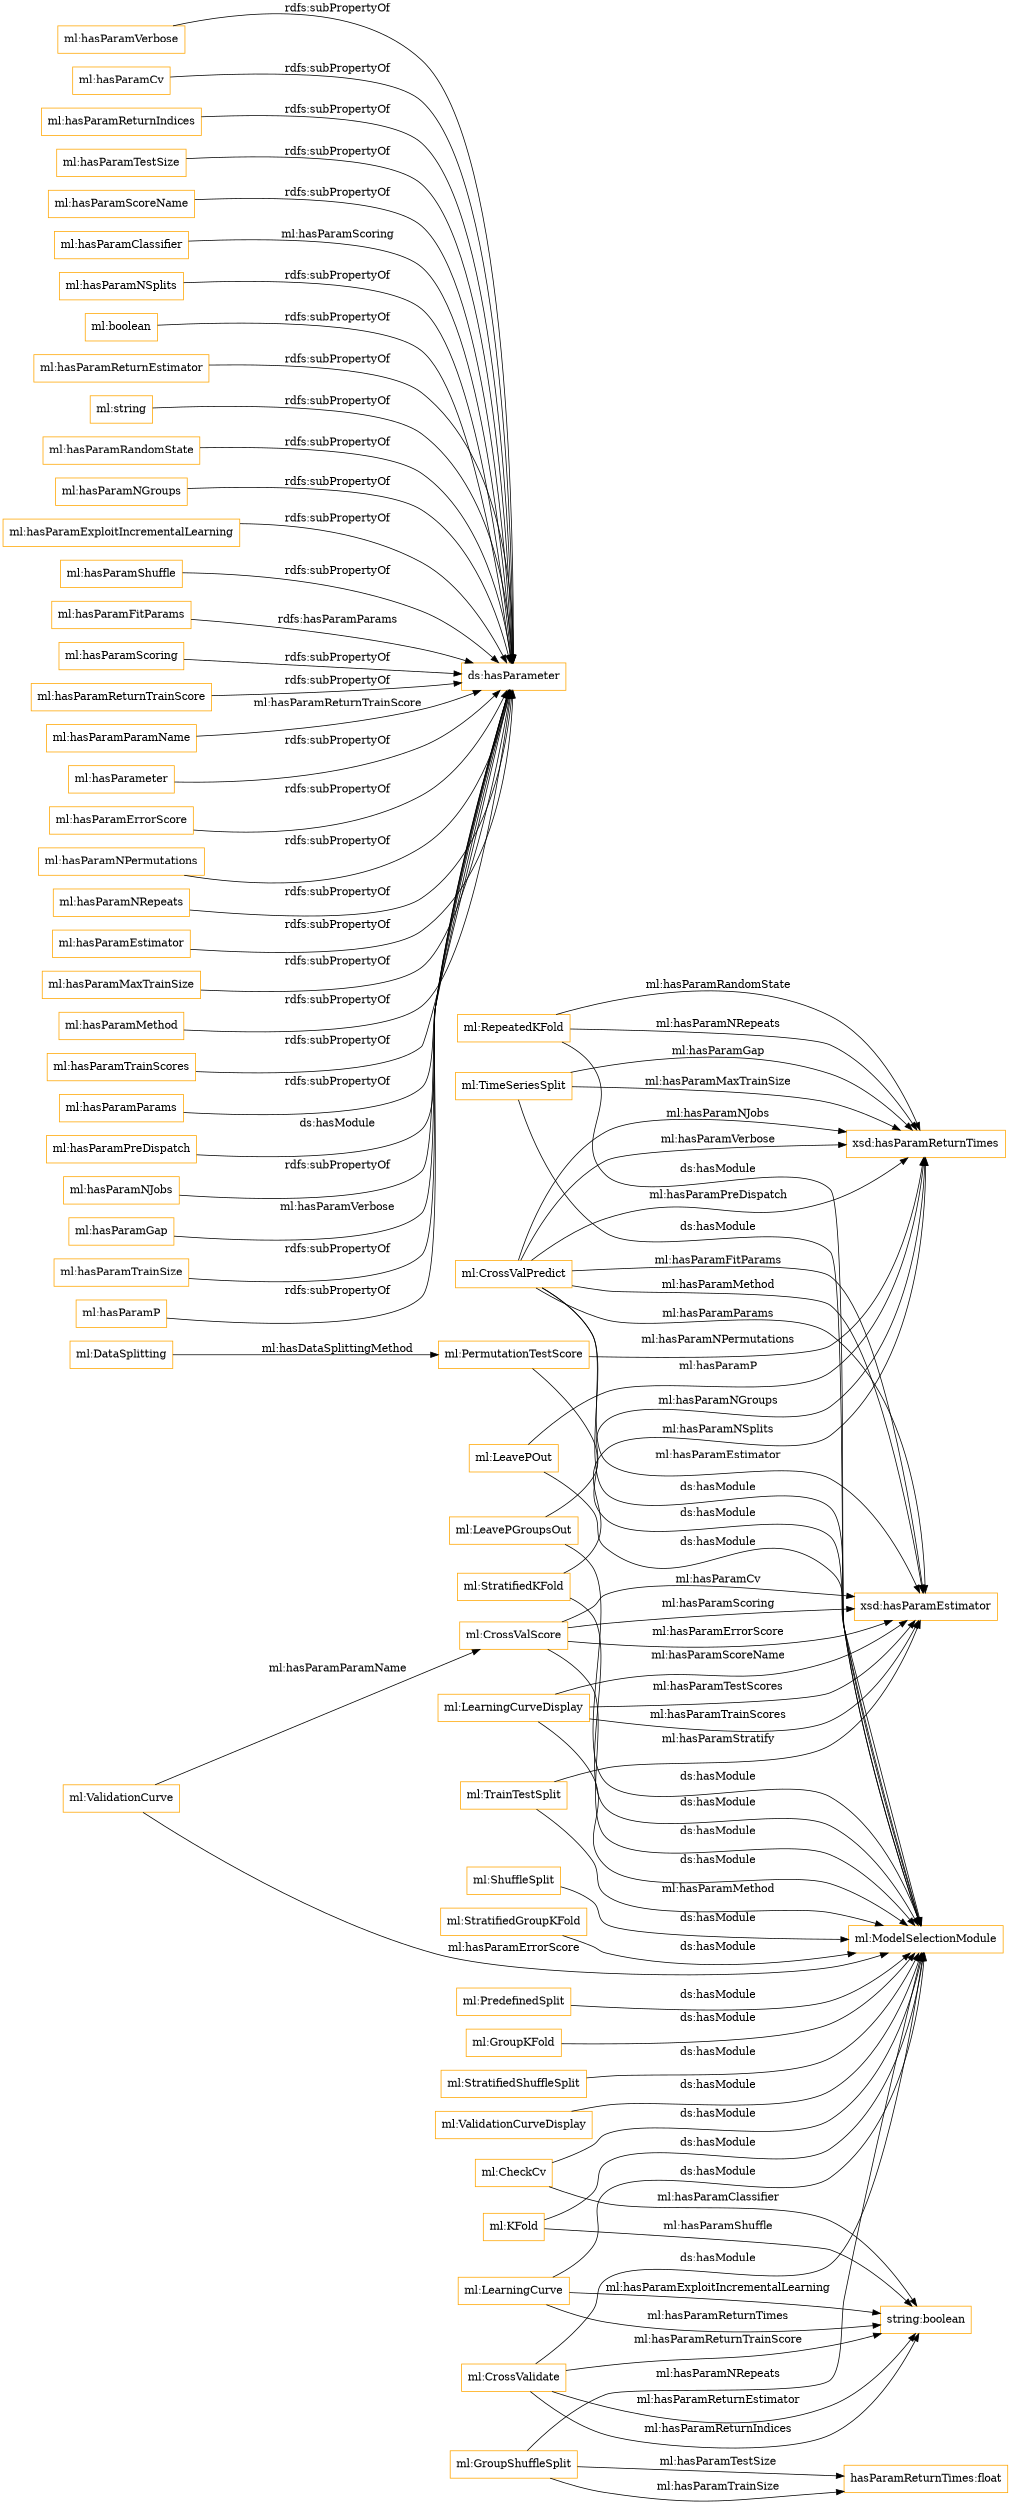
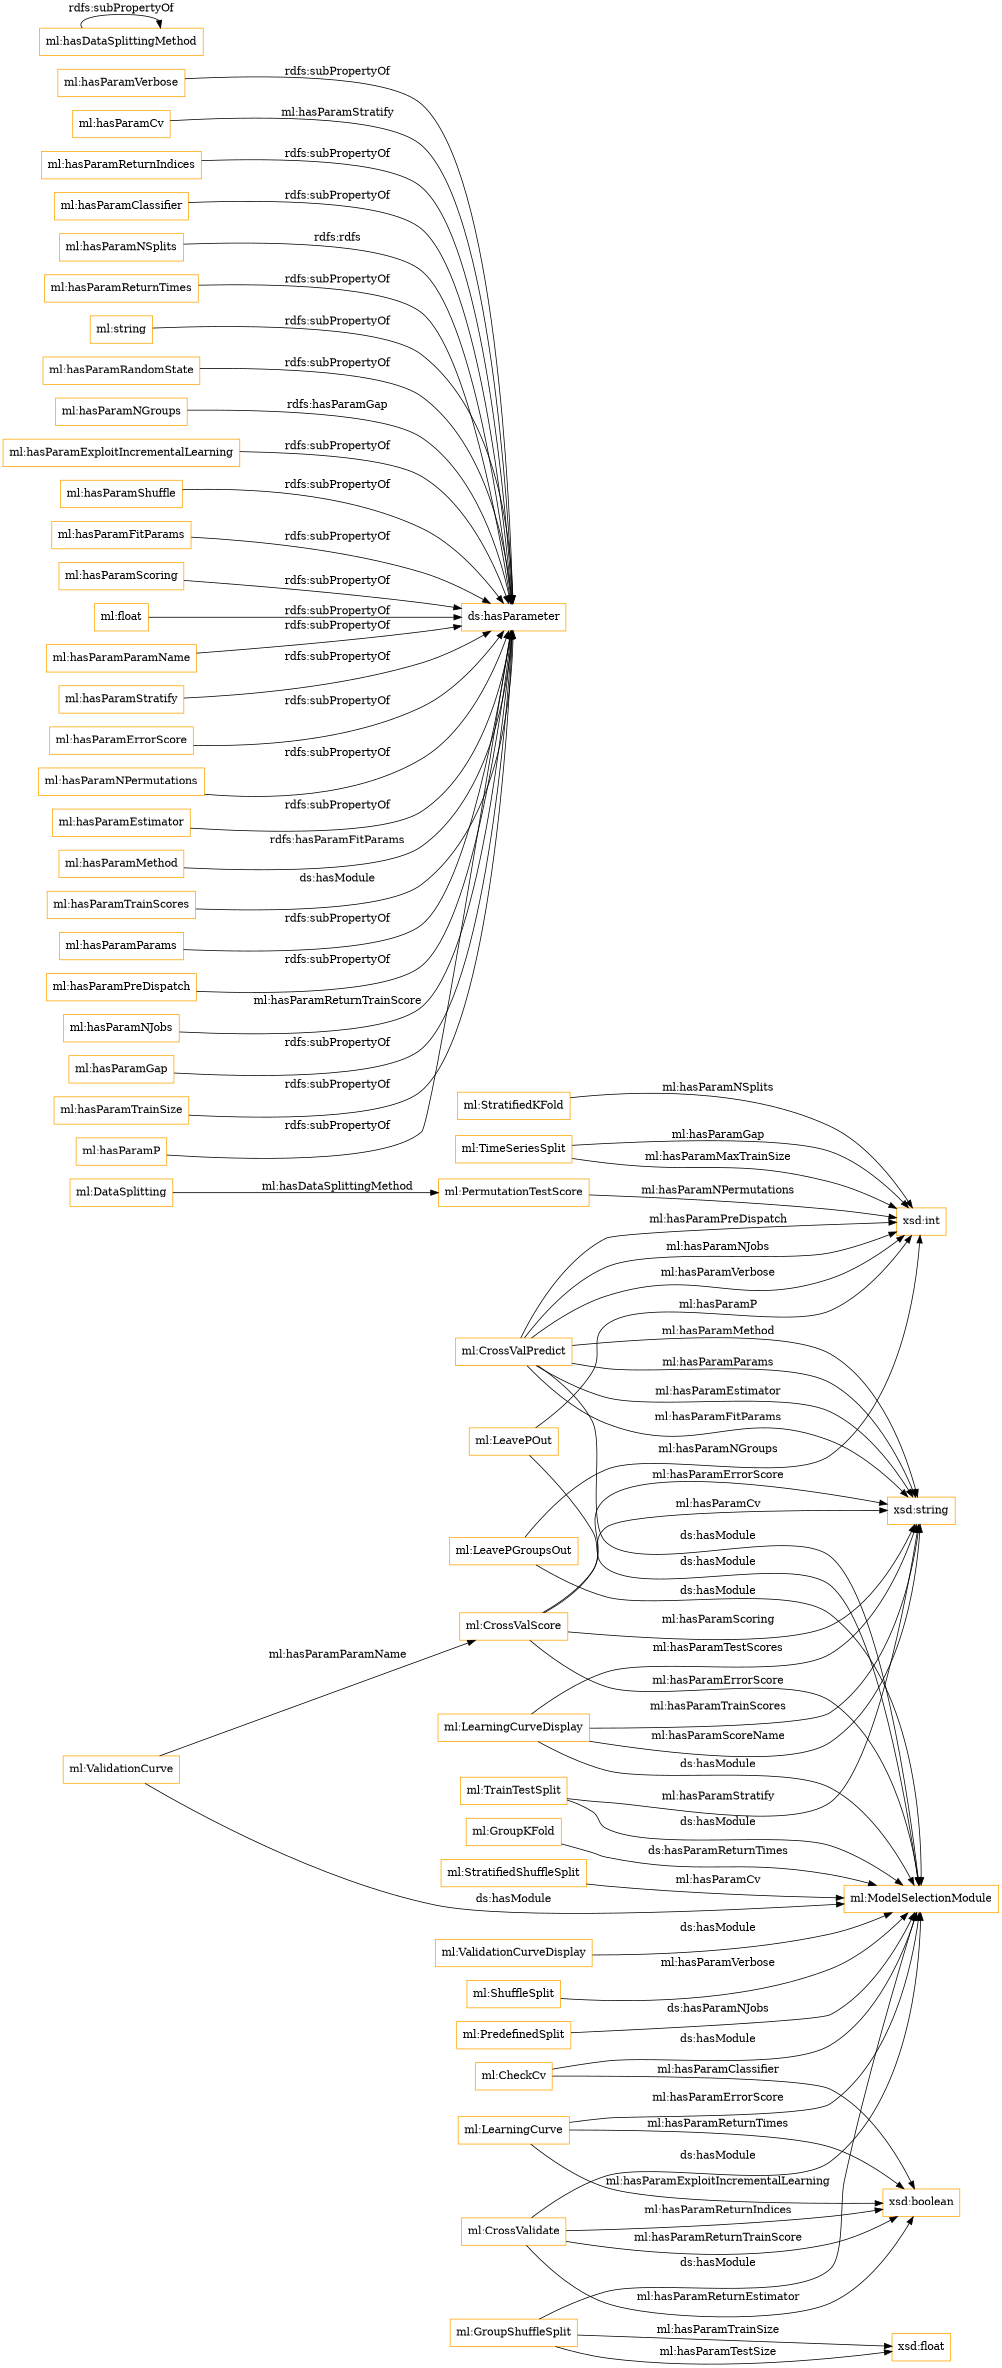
node "ml:hasDataSplittingMethod": added
edge "ml:hasParamCv" -> "ds:hasParameter": label "rdfs:subPropertyOf" -> "ml:hasParamStratify"
node "ml:hasParamTestSize": removed
node "ml:hasParamScoreName": removed
edge "ml:hasParamClassifier" -> "ds:hasParameter": label "ml:hasParamScoring" -> "rdfs:subPropertyOf"
edge "ml:hasParamNSplits" -> "ds:hasParameter": label "rdfs:subPropertyOf" -> "rdfs:rdfs"
node "ml:boolean": label "ml:boolean" -> "ml:hasParamReturnTimes"
node "ml:hasParamReturnEstimator": removed
edge "ml:hasParamNGroups" -> "ds:hasParameter": label "rdfs:subPropertyOf" -> "rdfs:hasParamGap"
edge "ml:hasParamFitParams" -> "ds:hasParameter": label "rdfs:hasParamParams" -> "rdfs:subPropertyOf"
node "ml:hasParamReturnTrainScore": label "ml:hasParamReturnTrainScore" -> "ml:float"
edge "ml:hasParamParamName" -> "ds:hasParameter": label "ml:hasParamReturnTrainScore" -> "rdfs:subPropertyOf"
node "ml:hasParameter": label "ml:hasParameter" -> "ml:hasParamStratify"
node "ml:hasParamNRepeats": removed
node "ml:hasParamMaxTrainSize": removed
edge "ml:hasParamMethod" -> "ds:hasParameter": label "rdfs:subPropertyOf" -> "rdfs:hasParamFitParams"
node "ml:RepeatedKFold": removed
edge "ml:hasParamTrainScores" -> "ds:hasParameter": label "rdfs:subPropertyOf" -> "ds:hasModule"
edge "ml:hasParamPreDispatch" -> "ds:hasParameter": label "ds:hasModule" -> "rdfs:subPropertyOf"
node "xsd:hasParamReturnTimes": label "xsd:hasParamReturnTimes" -> "xsd:int"
edge "ml:hasParamNJobs" -> "ds:hasParameter": label "rdfs:subPropertyOf" -> "ml:hasParamReturnTrainScore"
edge "ml:hasParamGap" -> "ds:hasParameter": label "ml:hasParamVerbose" -> "rdfs:subPropertyOf"
edge "ml:TimeSeriesSplit" -> "ml:ModelSelectionModule": removed, label "ds:hasModule"
edge "ml:PermutationTestScore" -> "ml:ModelSelectionModule": removed, label "ds:hasModule"
node "xsd:hasParamEstimator": label "xsd:hasParamEstimator" -> "xsd:string"
edge "ml:StratifiedKFold" -> "ml:ModelSelectionModule": removed, label "ds:hasModule"
edge "ml:CrossValScore" -> "ml:ModelSelectionModule": label "ds:hasModule" -> "ml:hasParamErrorScore"
edge "ml:TrainTestSplit" -> "ml:ModelSelectionModule": label "ml:hasParamMethod" -> "ds:hasModule"
edge "ml:ShuffleSplit" -> "ml:ModelSelectionModule": label "ds:hasModule" -> "ml:hasParamVerbose"
node "ml:StratifiedGroupKFold": removed
edge "ml:ValidationCurve" -> "ml:ModelSelectionModule": label "ml:hasParamErrorScore" -> "ds:hasModule"
edge "ml:PredefinedSplit" -> "ml:ModelSelectionModule": label "ds:hasModule" -> "ds:hasParamNJobs"
edge "ml:GroupKFold" -> "ml:ModelSelectionModule": label "ds:hasModule" -> "ds:hasParamReturnTimes"
edge "ml:StratifiedShuffleSplit" -> "ml:ModelSelectionModule": label "ds:hasModule" -> "ml:hasParamCv"
edge "ml:LearningCurve" -> "ml:ModelSelectionModule": label "ds:hasModule" -> "ml:hasParamErrorScore"
node "ml:KFold": removed
node "string:boolean": label "string:boolean" -> "xsd:boolean"
edge "ml:GroupShuffleSplit" -> "ml:ModelSelectionModule": label "ml:hasParamNRepeats" -> "ds:hasModule"
node "hasParamReturnTimes:float": label "hasParamReturnTimes:float" -> "xsd:float"
